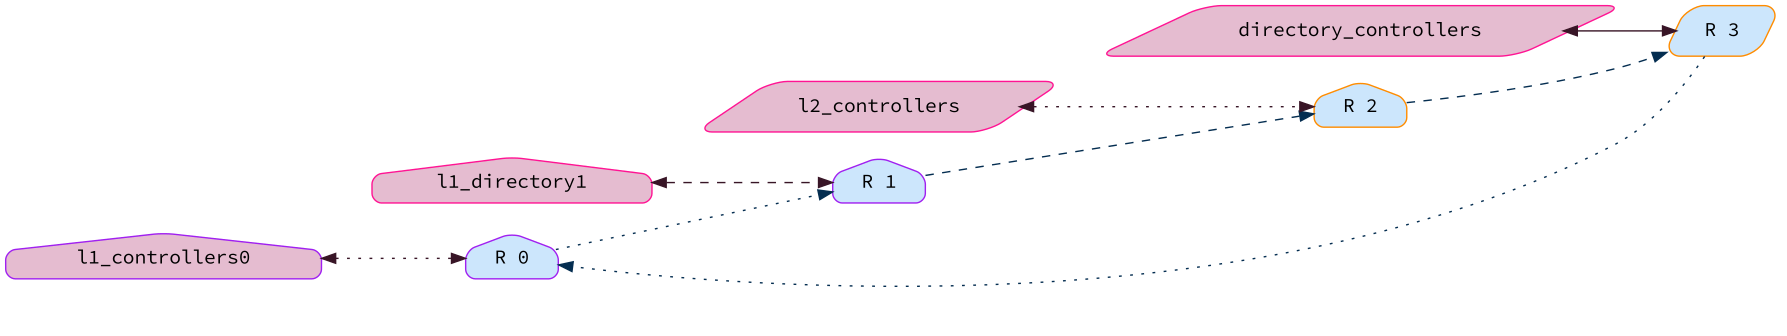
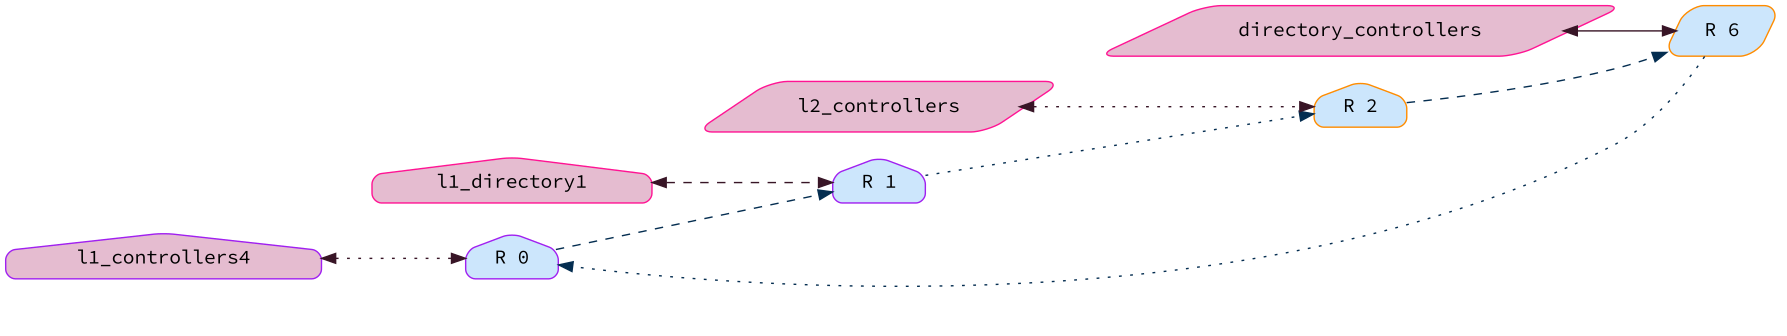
node "R 3": label "R 3" -> "R 6"
edge "R 2" -- "R 1": style dashed -> dotted
edge "R 1" -- "R 0": style dotted -> dashed
node "l1_controllers0": label "l1_controllers0" -> "l1_controllers4"
